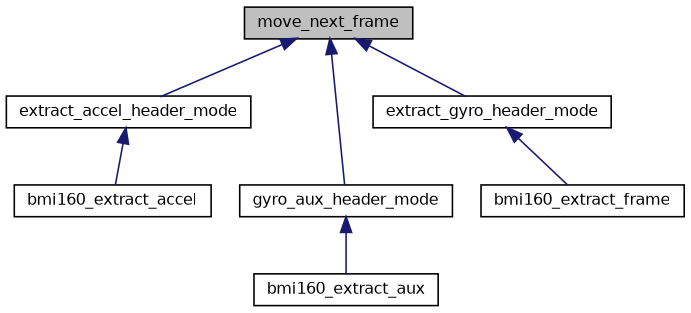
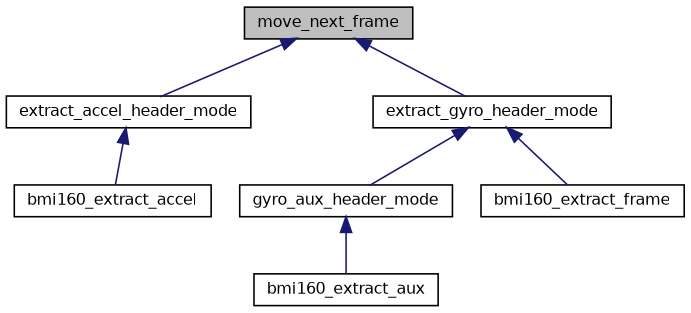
edge "gyro_aux_header_mode" -> "move_next_frame": now "gyro_aux_header_mode" -> "extract_gyro_header_mode"
